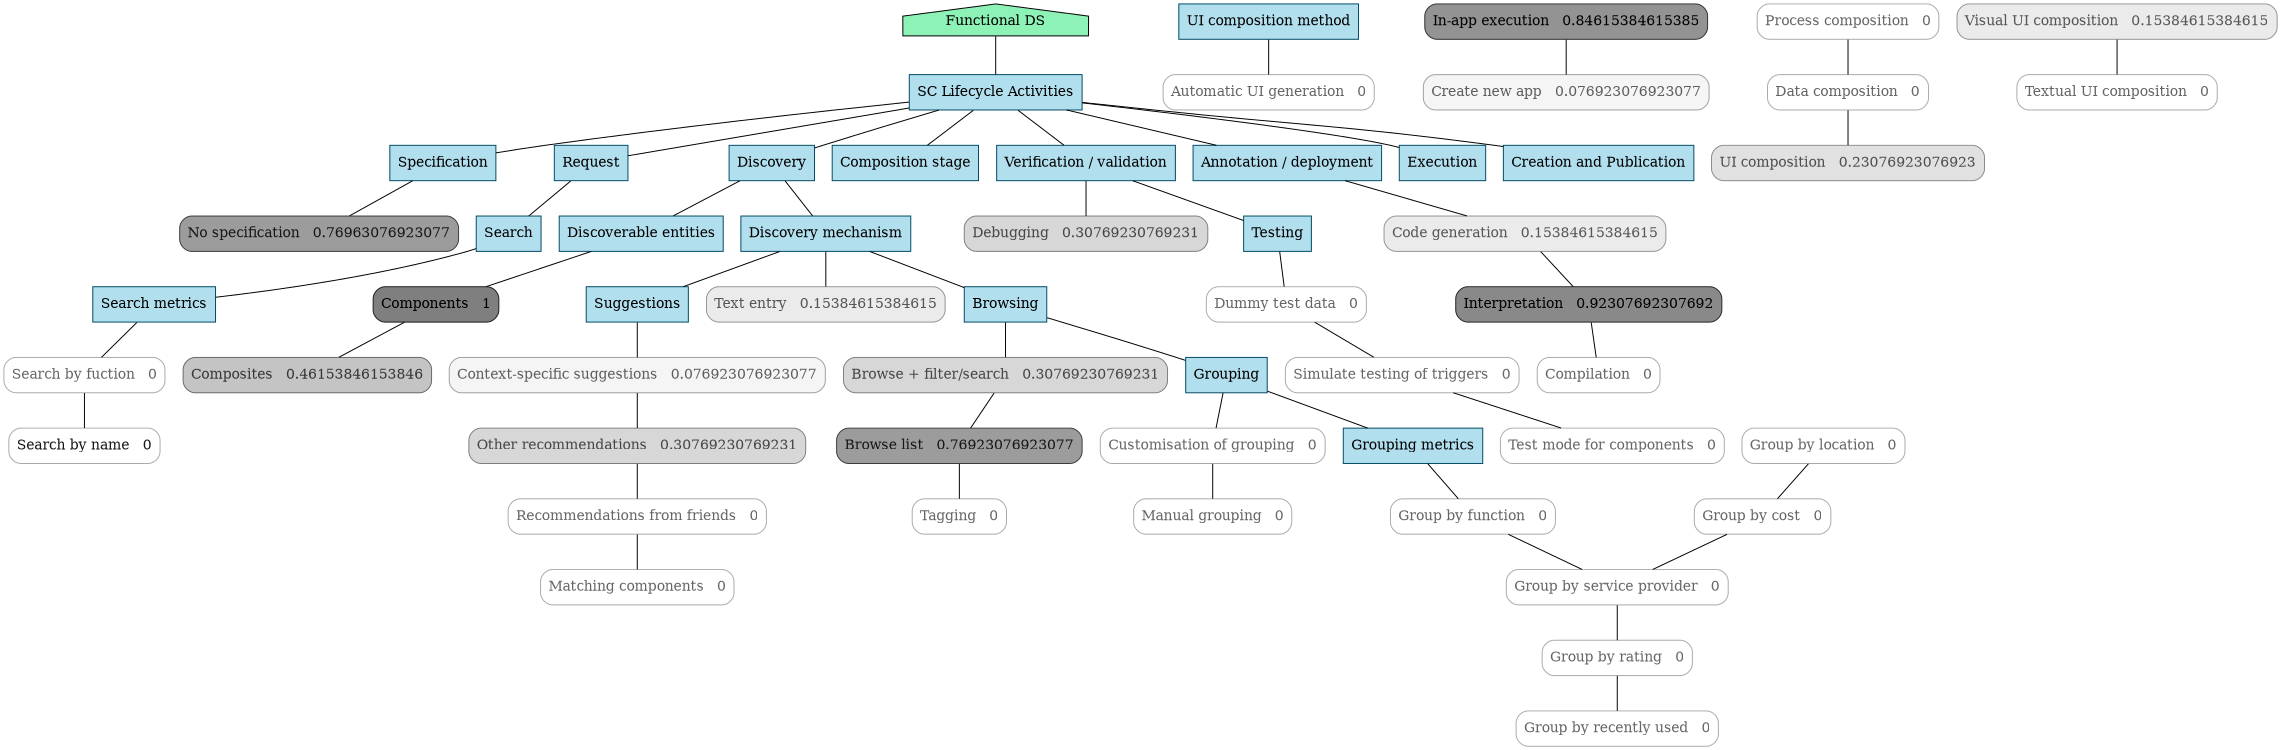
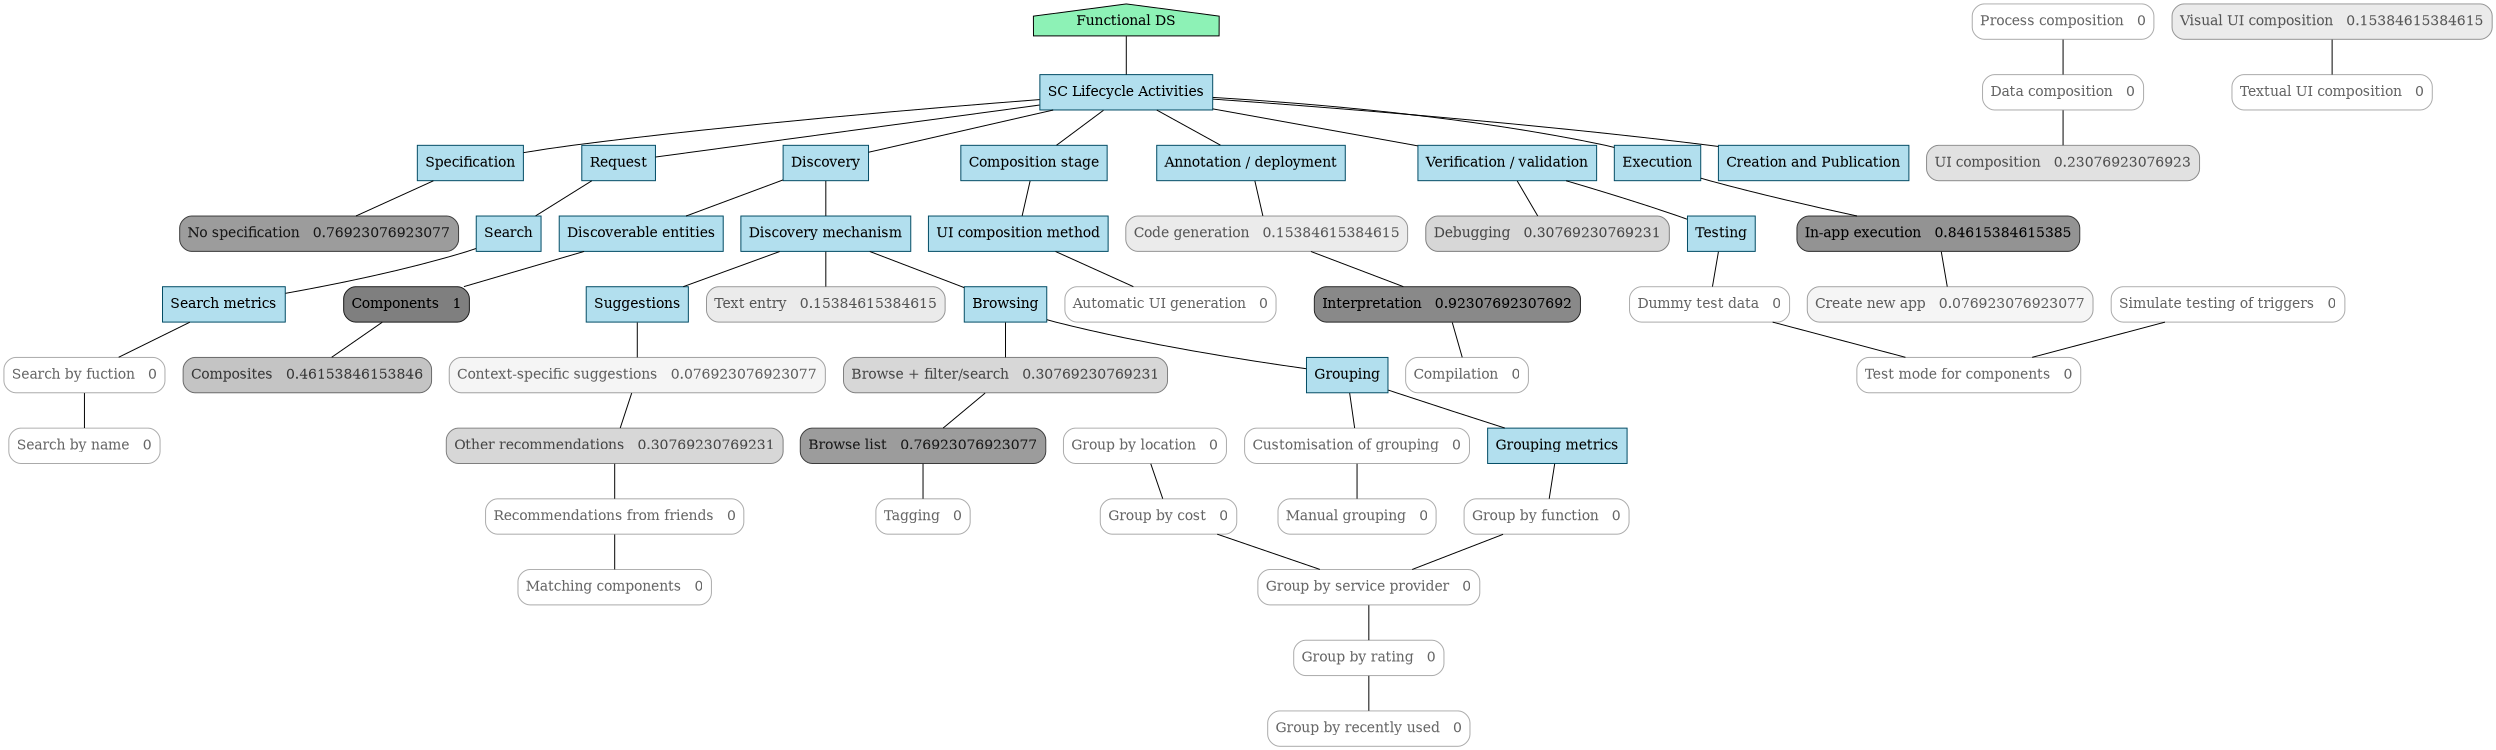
edge "Composition stage" -- "UI composition method": added
edge "Execution" -- "In-app execution   0.84615384615385": added
node "No specification   0.76963076923077": label "No specification   0.76963076923077" -> "No specification   0.76923076923077"
edge "Dummy test data   0" -- "Simulate testing of triggers   0": now "Dummy test data   0" -- "Test mode for components   0"
node "Search by name   0": fontcolor #171717 -> #666666
